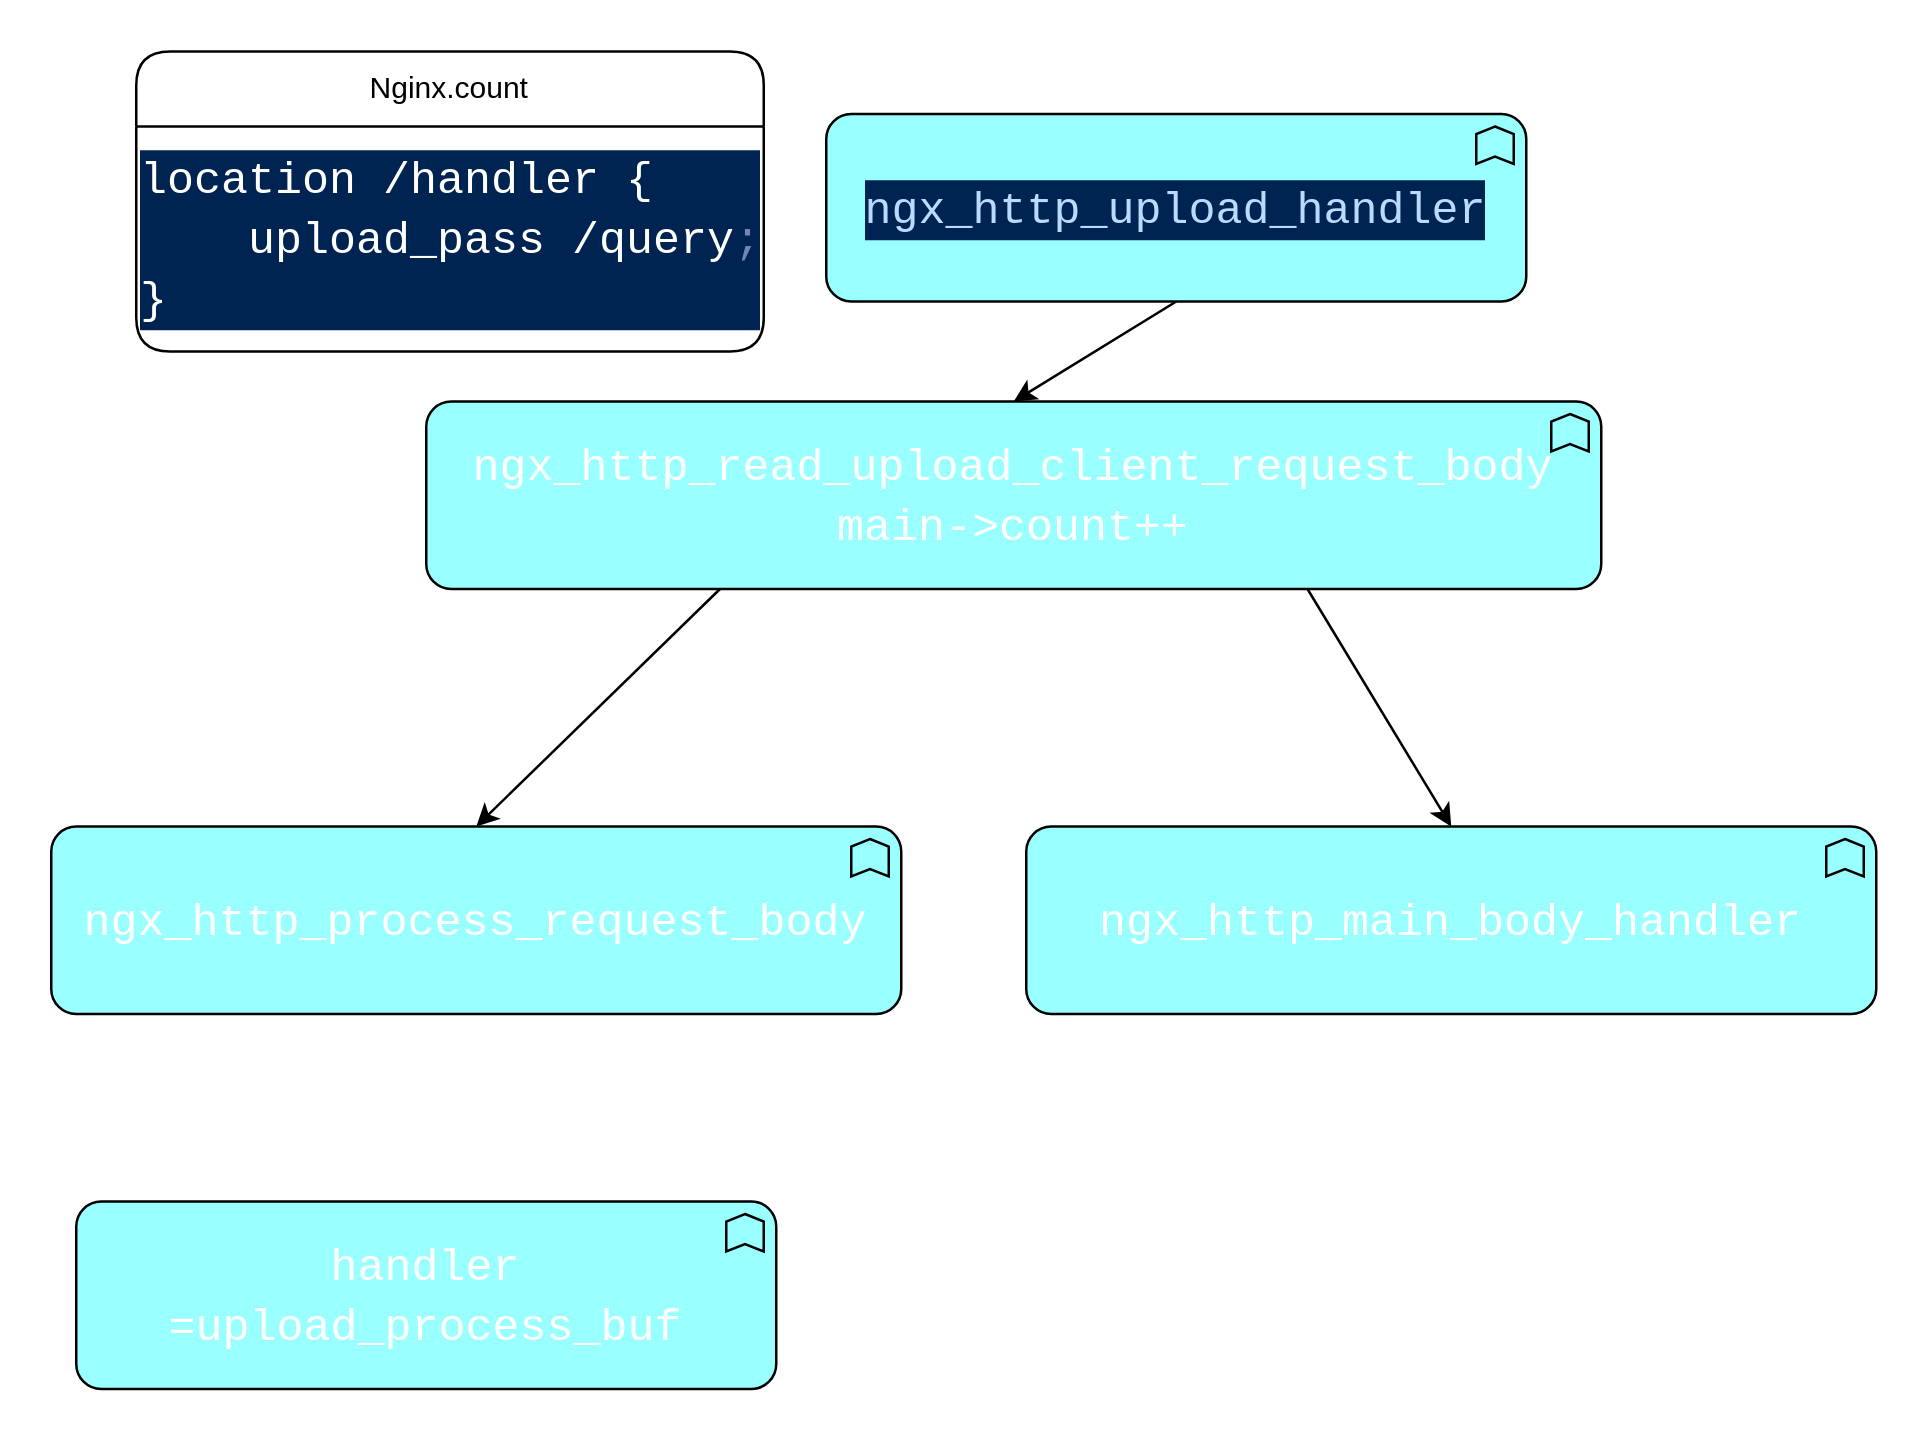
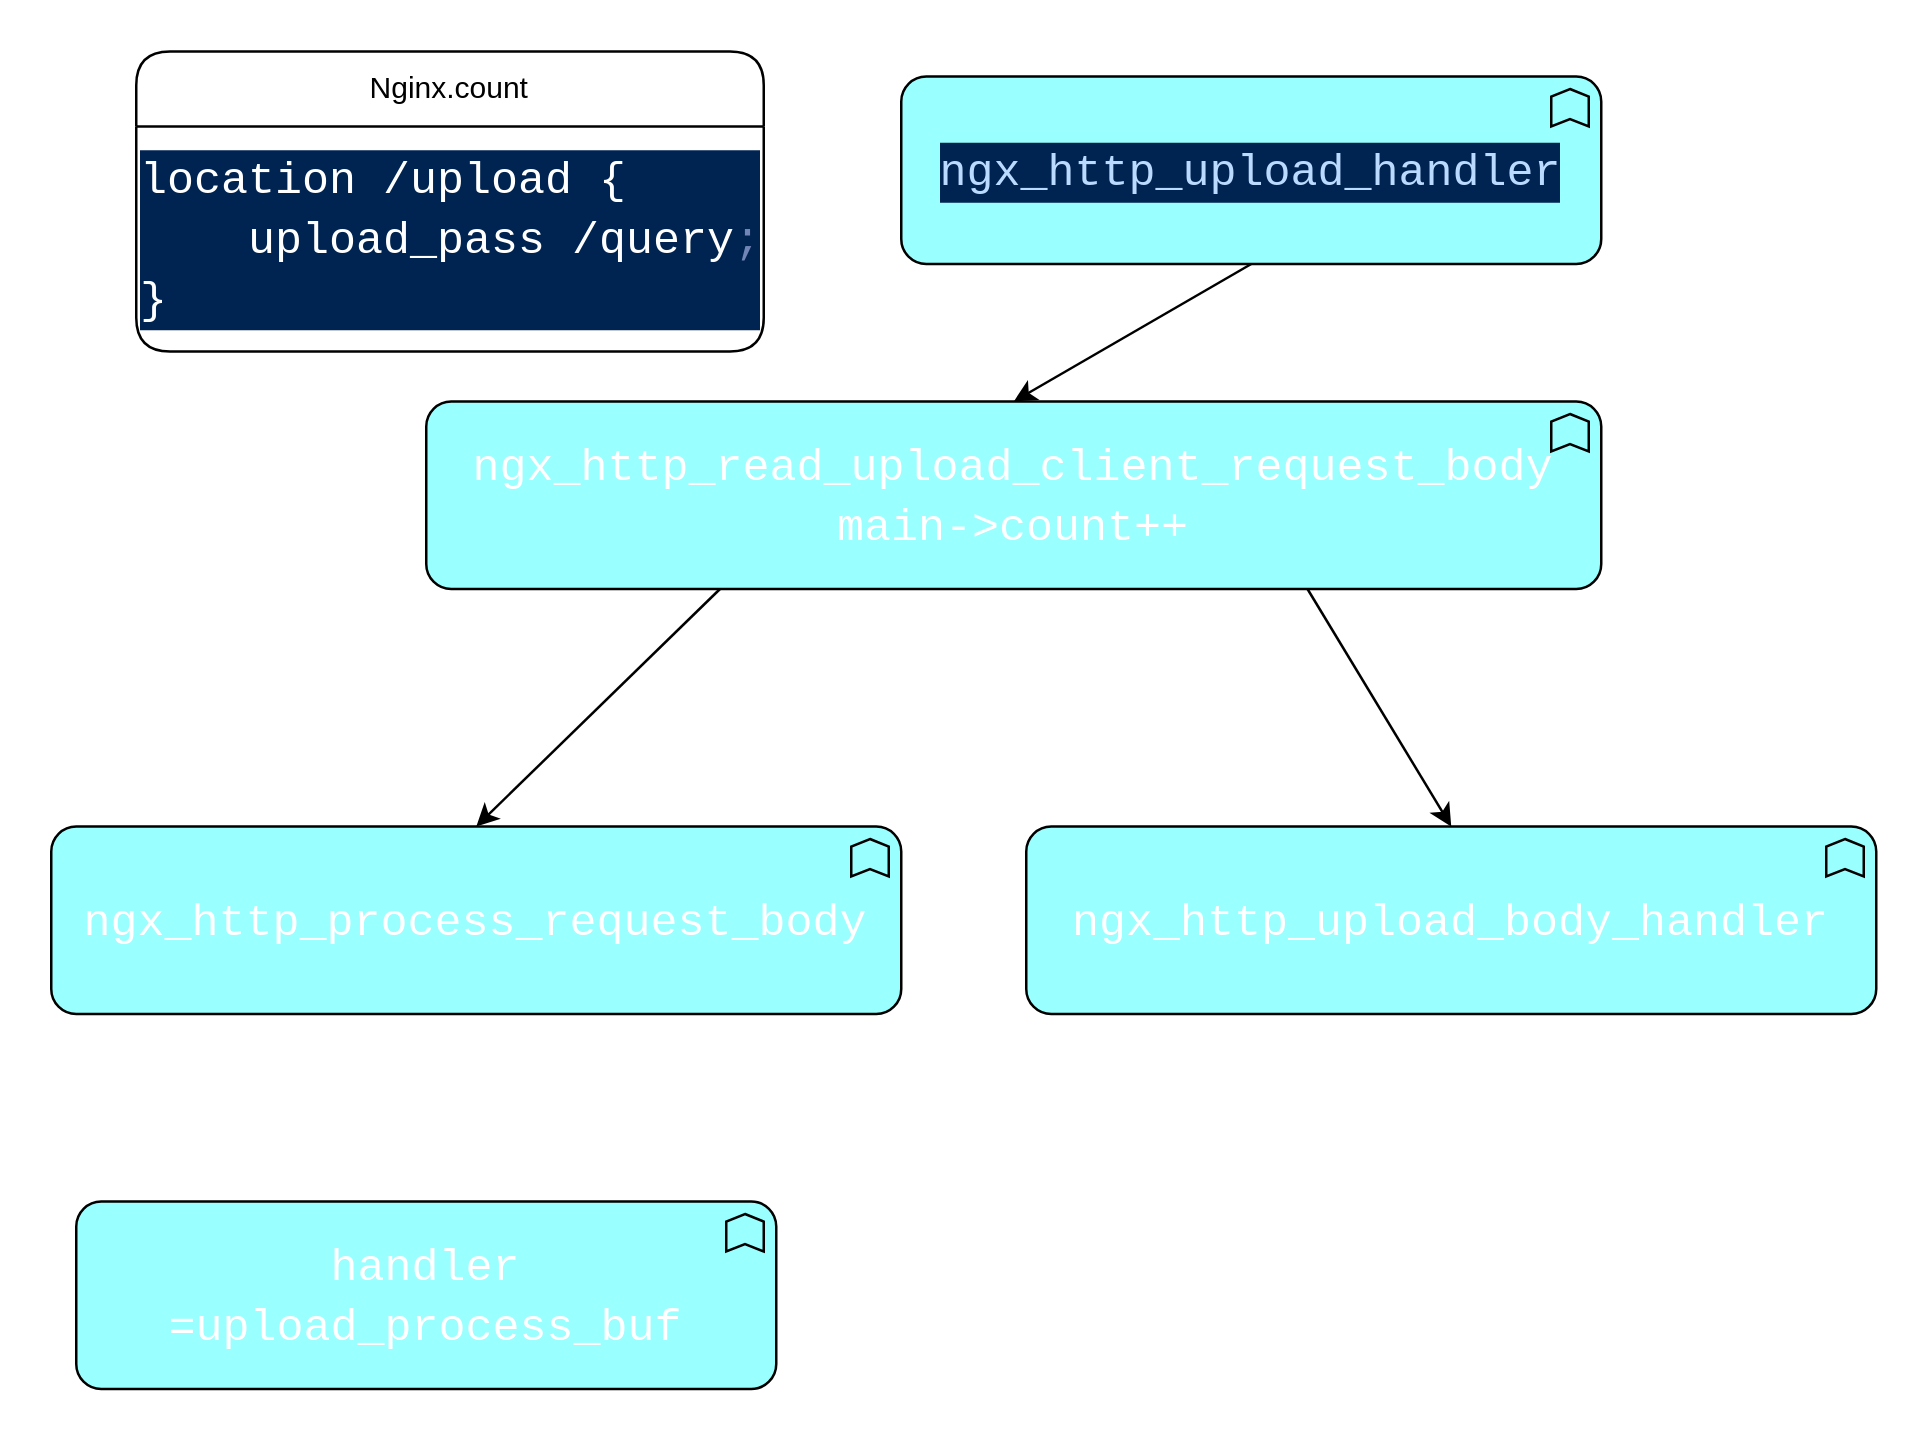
node "ngx_http_upload_handler": moved (1176, 208) -> (1251, 170)
node "location /handler { upload_pass /query; }": label "location /handler { upload_pass /query; }" -> "location /upload { upload_pass /query; }"
node "ngx_http_main_body_handler": label "ngx_http_main_body_handler" -> "ngx_http_upload_body_handler"
